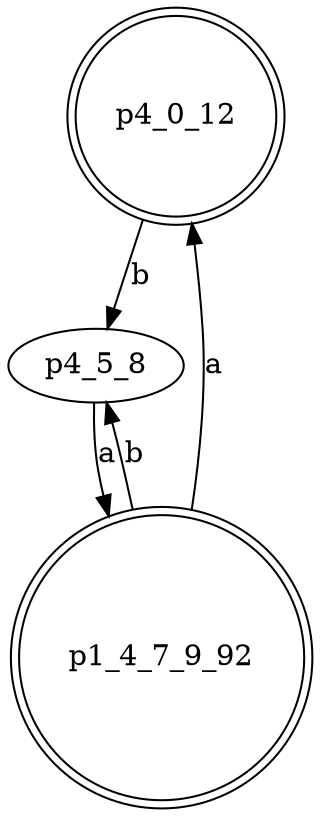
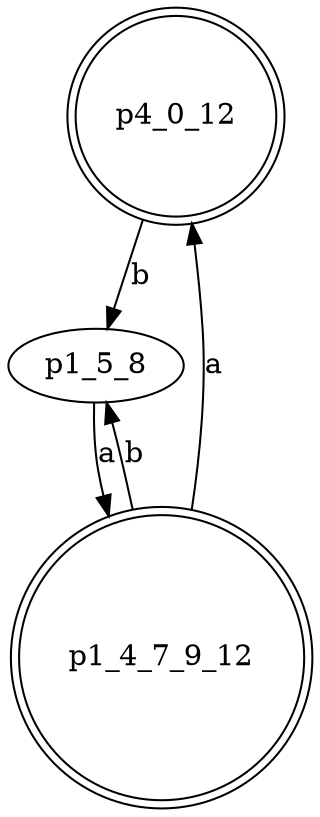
node "p4_5_8": label "p4_5_8" -> "p1_5_8"
node "p1_4_7_9_92": label "p1_4_7_9_92" -> "p1_4_7_9_12"
